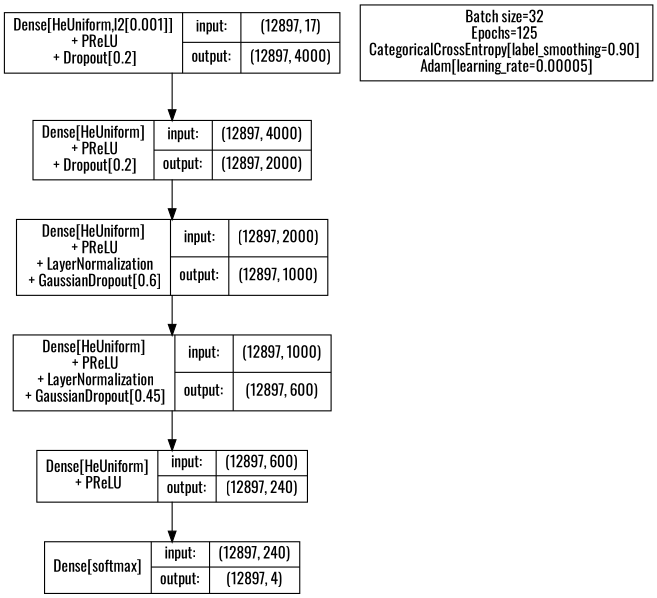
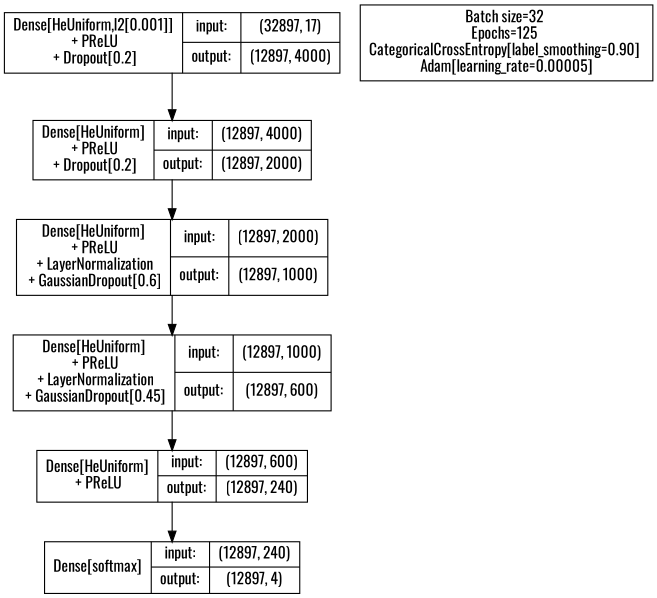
node "Dense[HeUniform,l2[0.001]]": text "(12897, 17)" -> "(32897, 17)"
